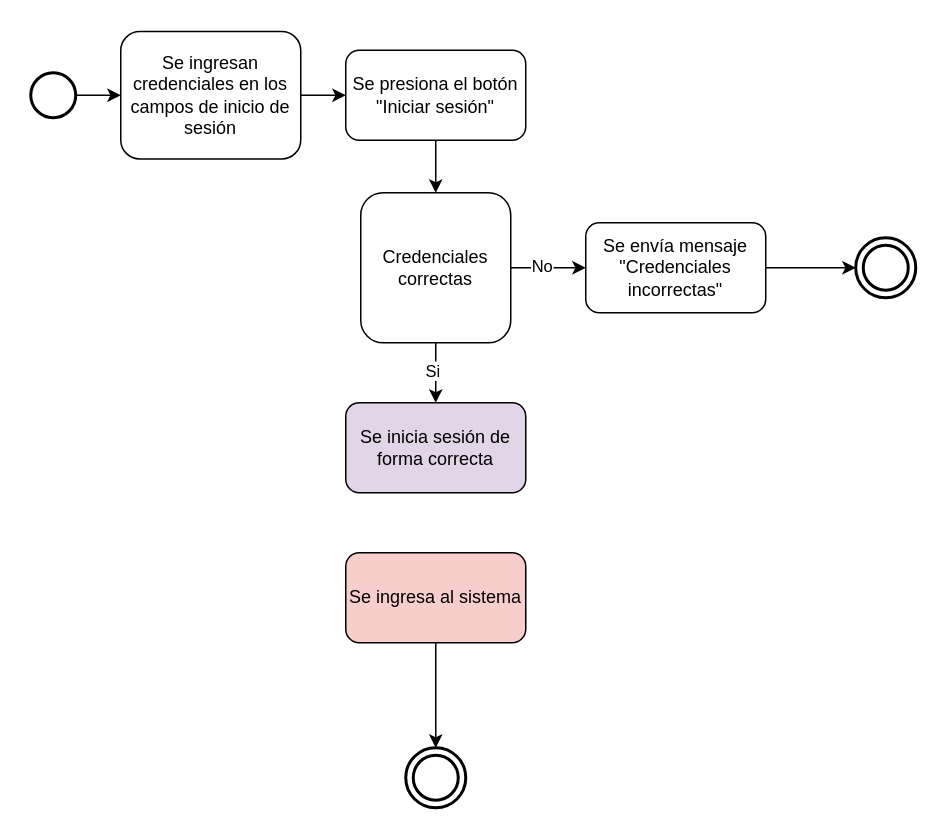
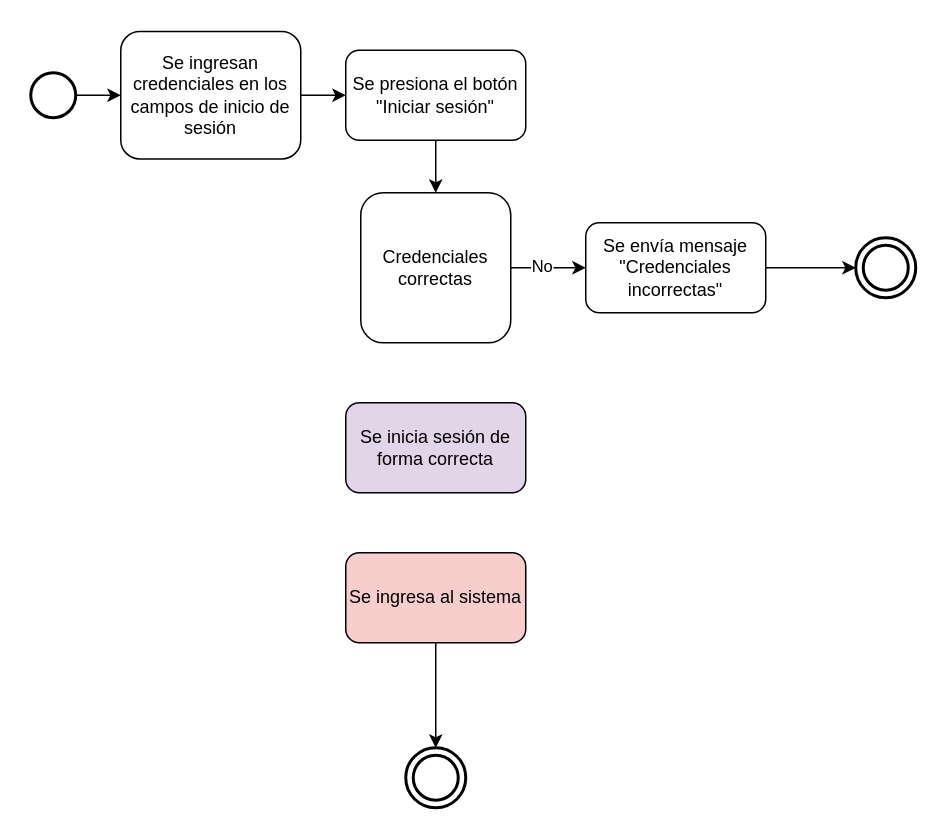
edge "Credenciales correctas" -> "Se inicia sesión de forma correcta": removed, label "Si"
